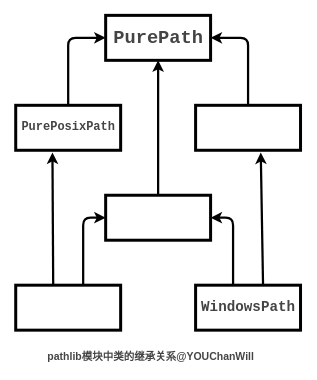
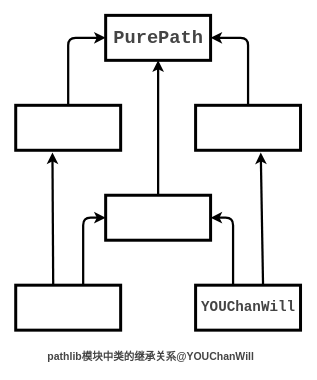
node "PurePosixPath": removed
node "WindowsPath": label "WindowsPath" -> "YOUChanWill"
